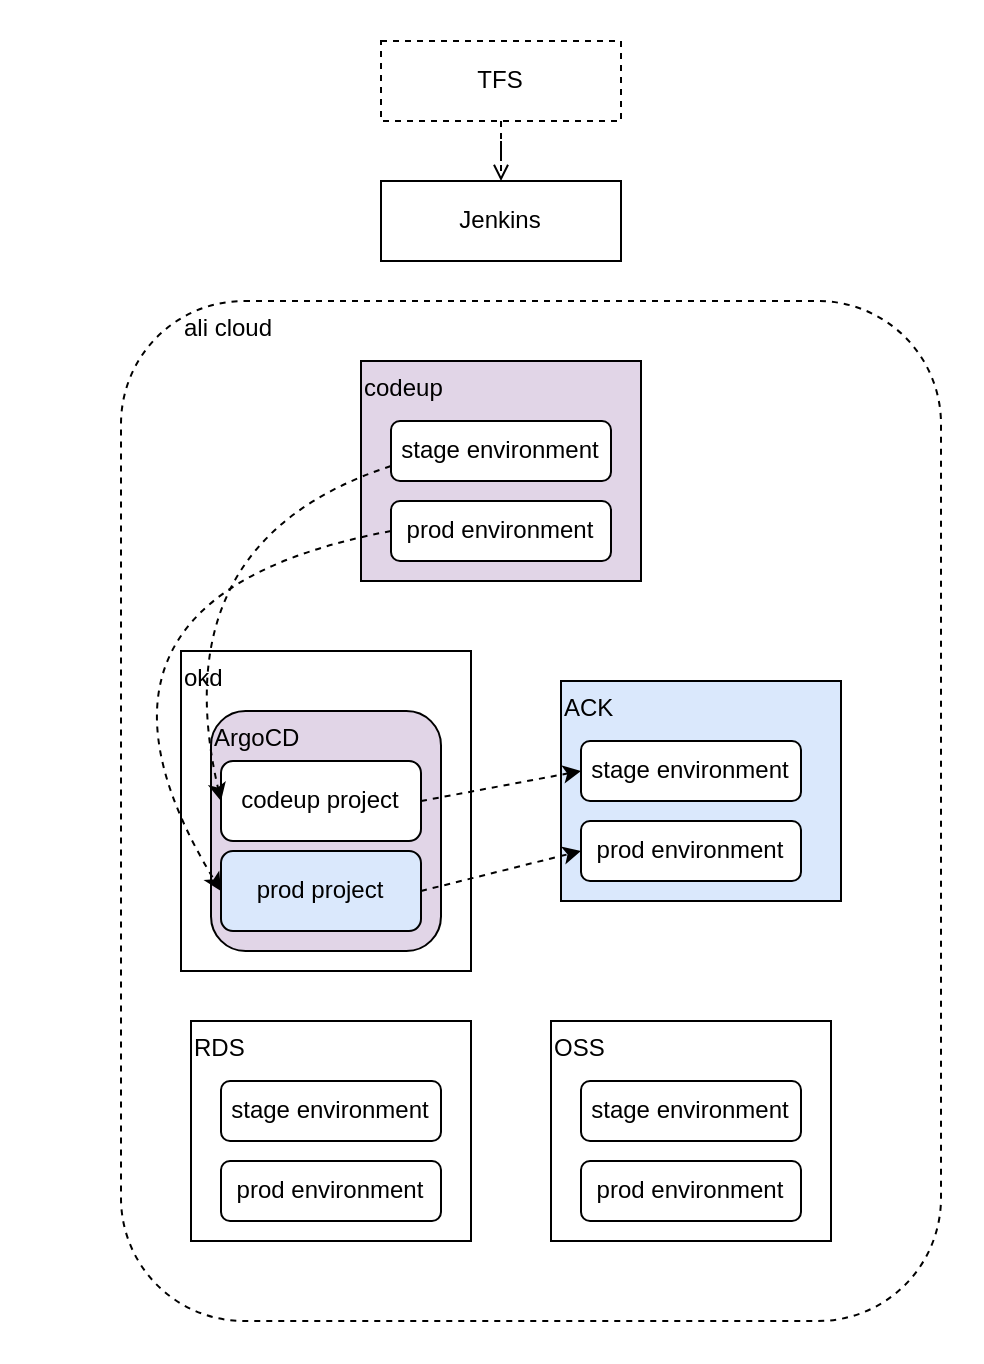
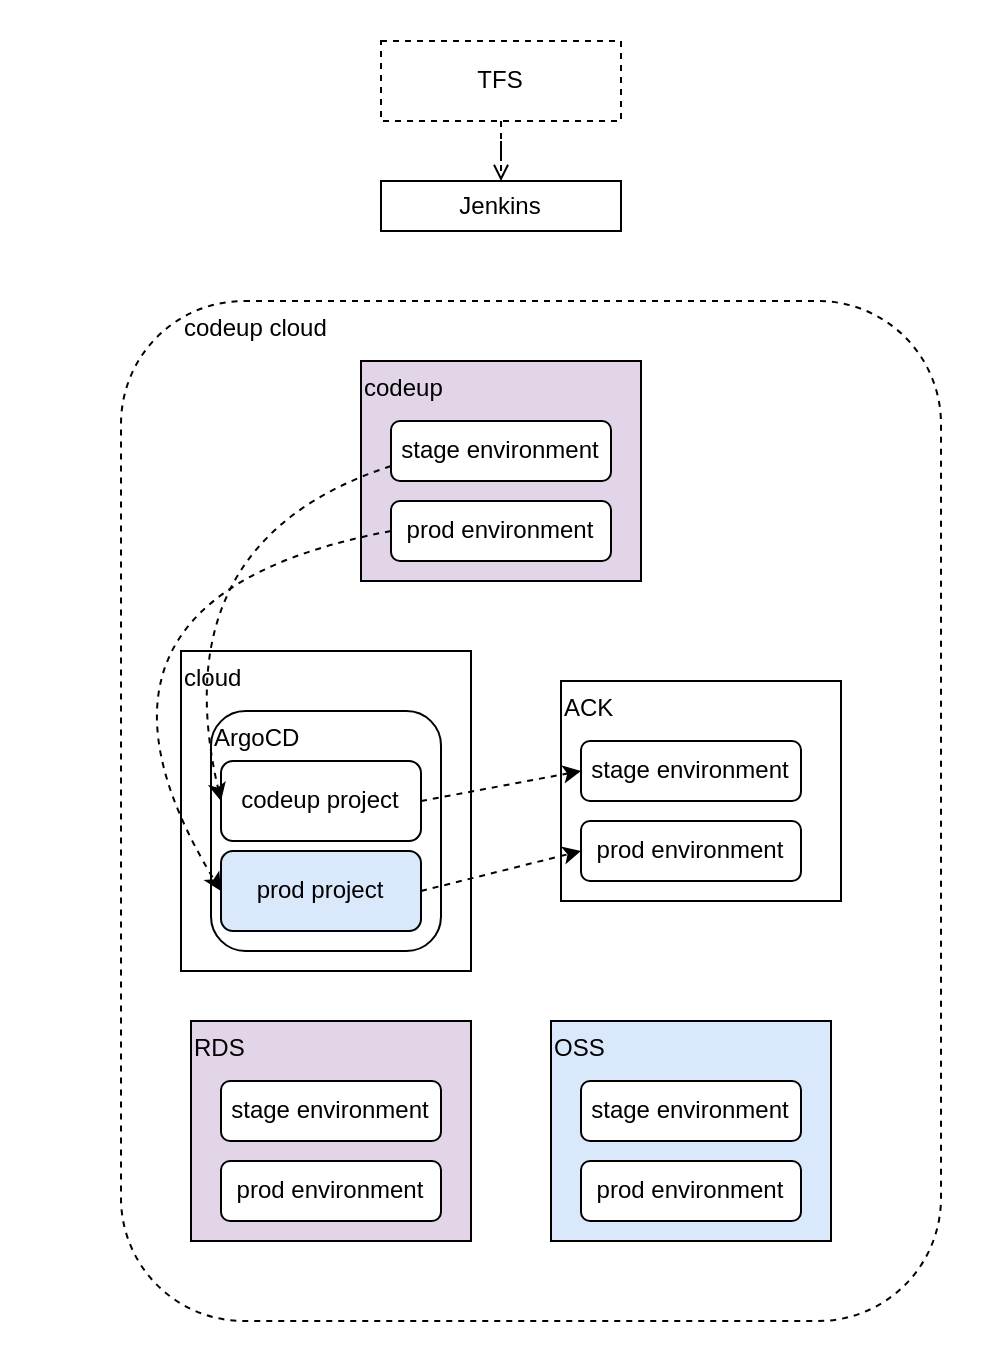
node "Jenkins": size 240x80 -> 240x50
node "ali cloud": label "ali cloud" -> "codeup cloud"
node "okd": label "okd" -> "cloud"
node "ACK": fillcolor #dae8fc -> #ffffff
node "ArgoCD": fillcolor #e1d5e7 -> #ffffff
node "RDS": fillcolor #ffffff -> #e1d5e7
node "OSS": fillcolor #ffffff -> #dae8fc
